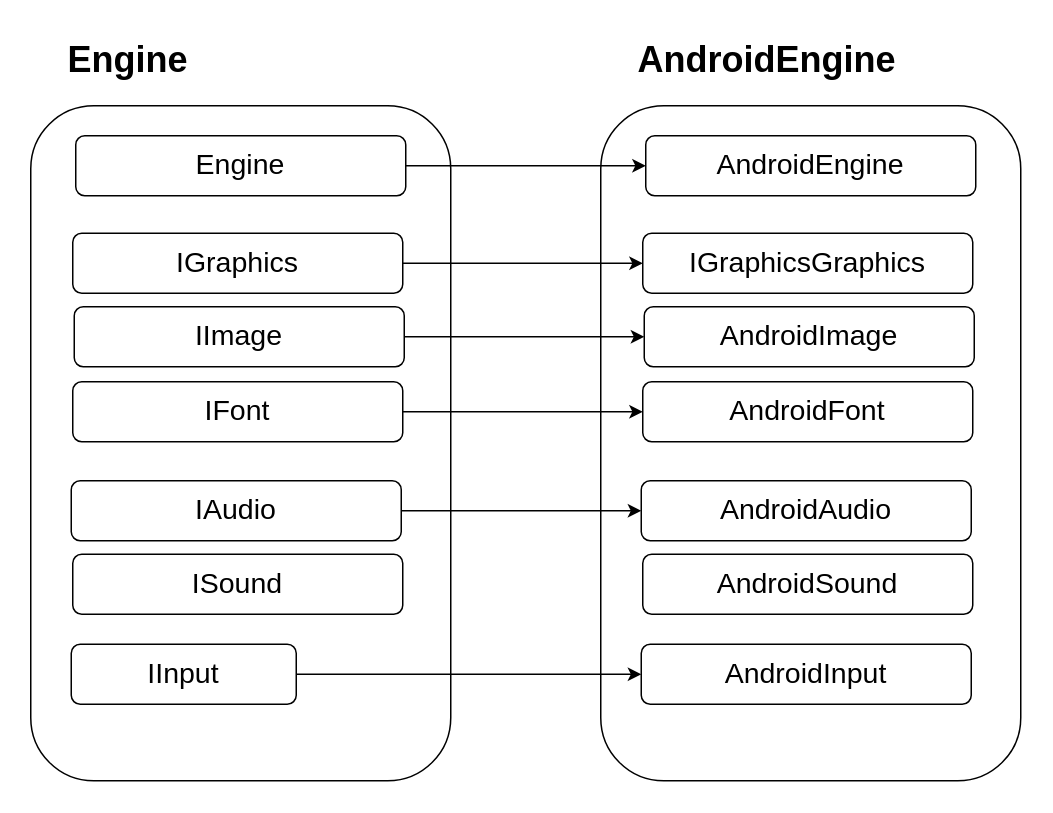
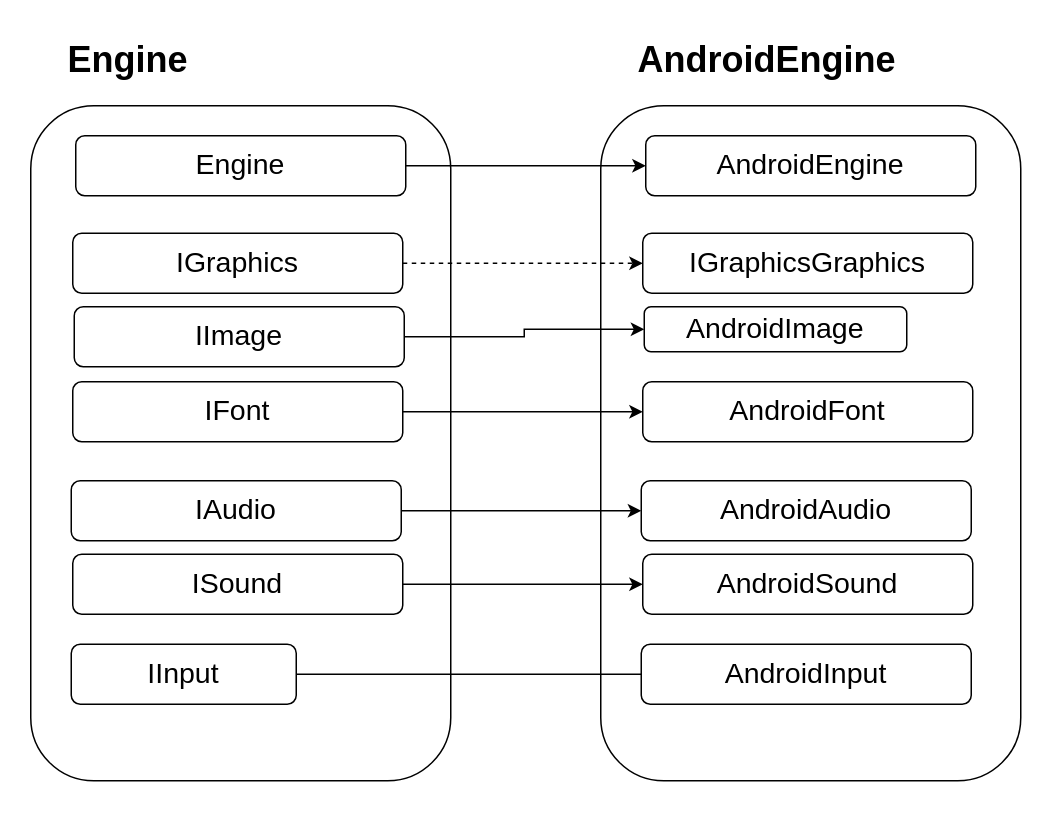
edge "IGraphics" -> "IGraphicsGraphics": style solid -> dashed
node "AndroidImage": size 330x60 -> 263x45
edge "ISound" -> "AndroidSound": added
edge "IInput" -> "AndroidInput": arrowhead classic -> none
